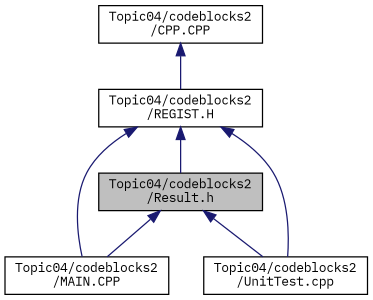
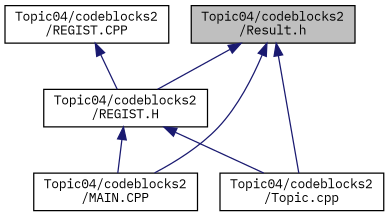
node "Topic04/codeblocks2 /CPP.CPP": label "Topic04/codeblocks2 /CPP.CPP" -> "Topic04/codeblocks2 /REGIST.CPP"
edge "Topic04/codeblocks2 /Result.h" -> "Topic04/codeblocks2 /REGIST.H": reversed
node "Topic04/codeblocks2 /UnitTest.cpp": label "Topic04/codeblocks2 /UnitTest.cpp" -> "Topic04/codeblocks2 /Topic.cpp"
